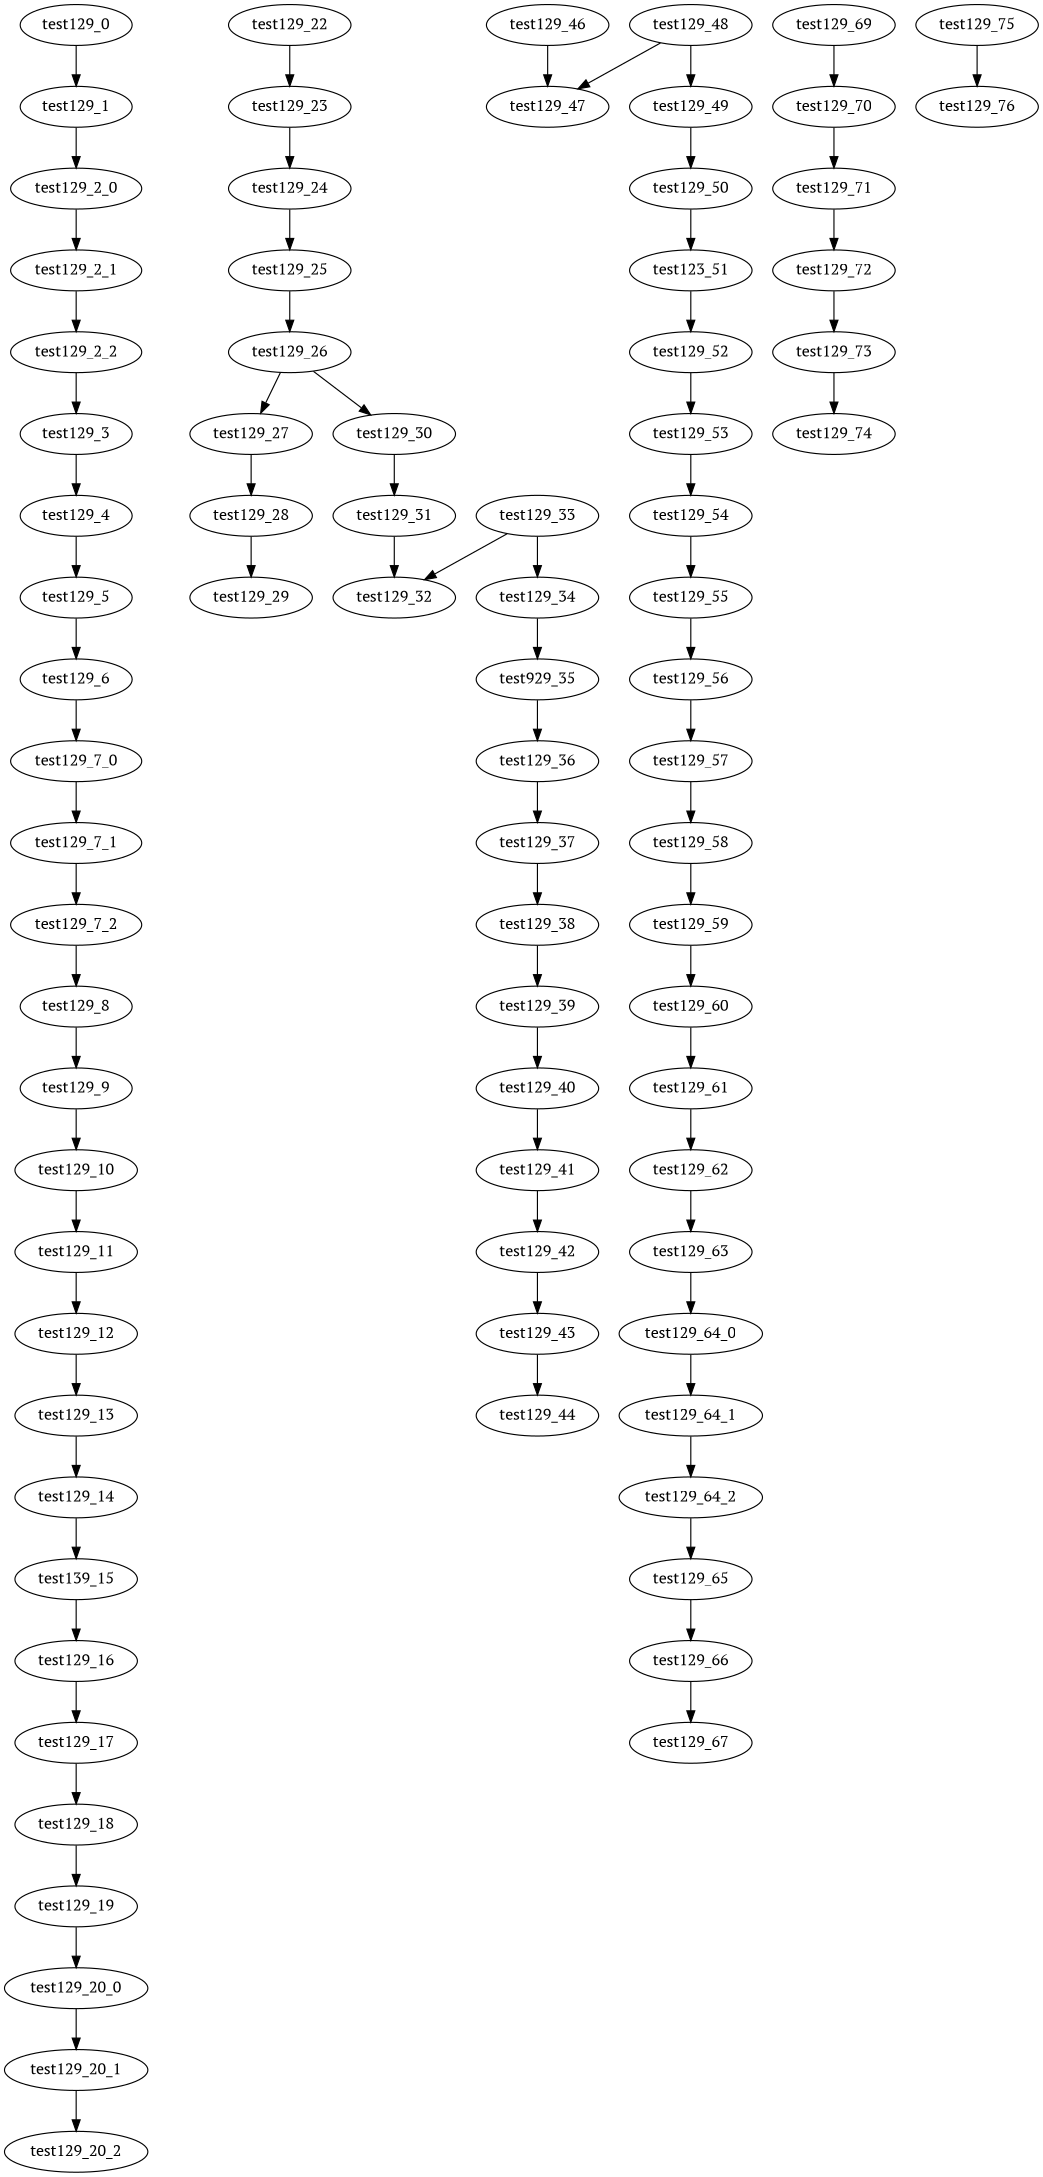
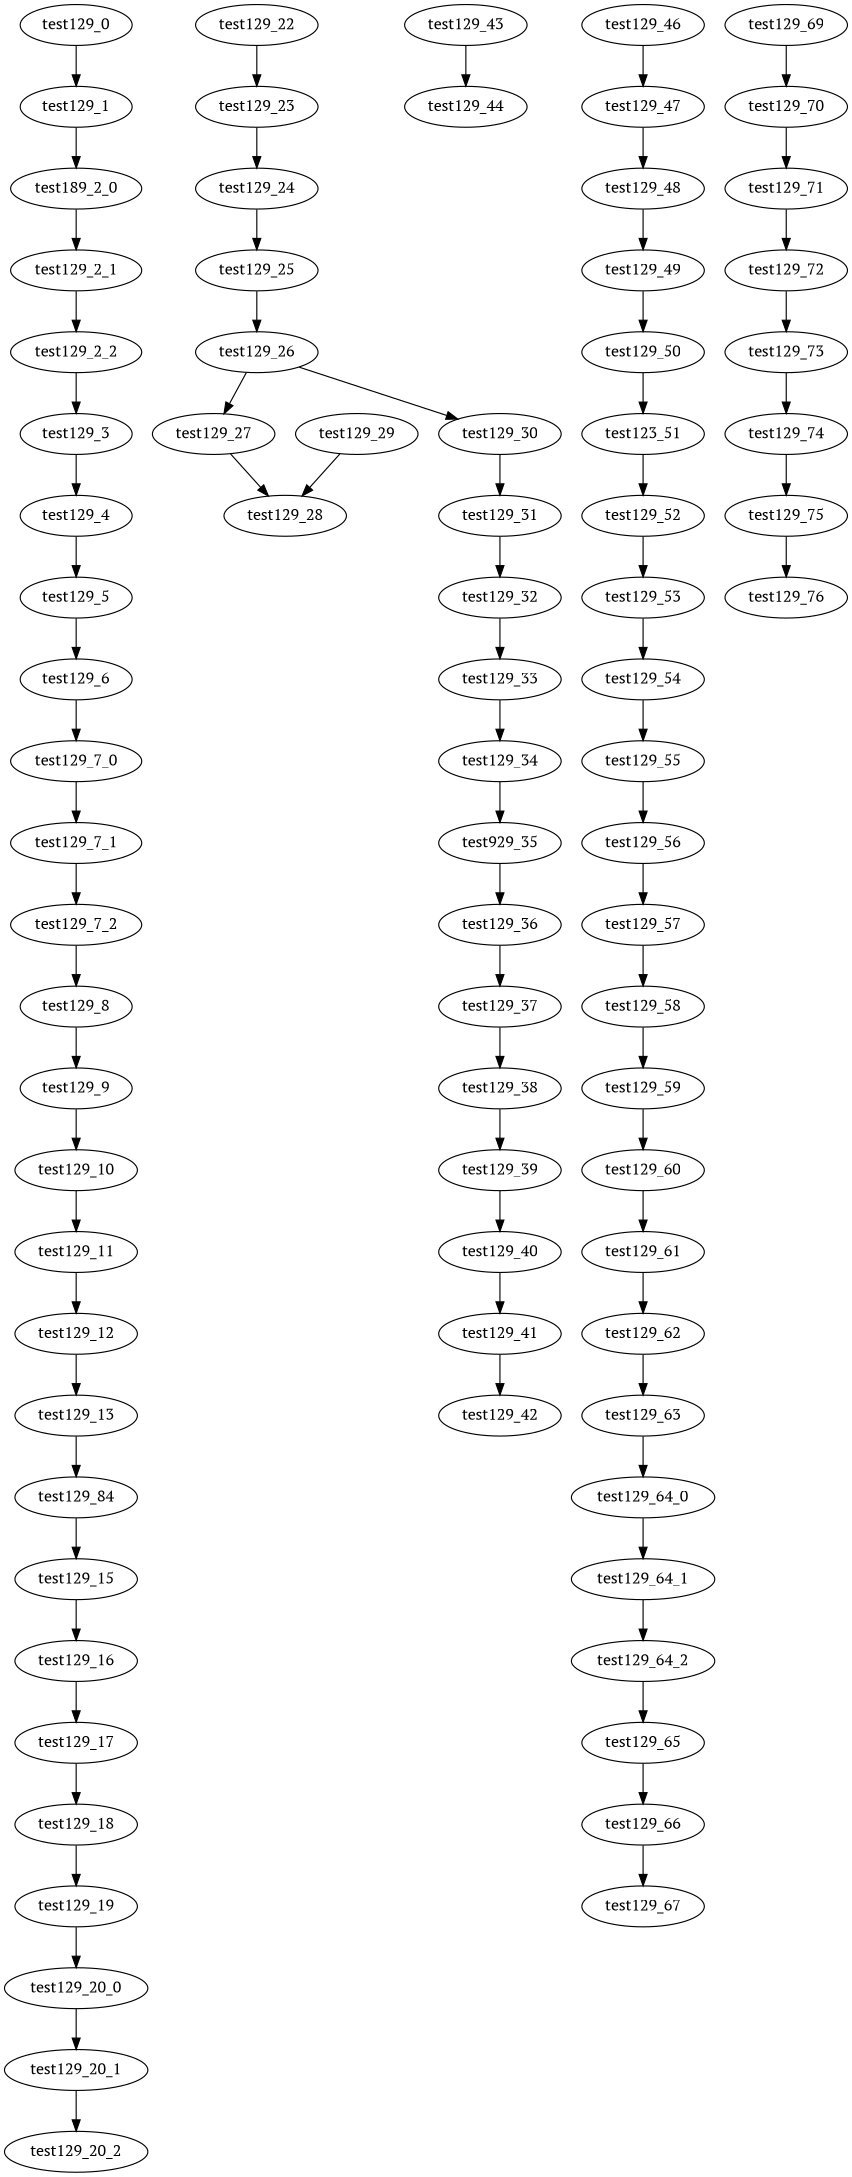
edge "test129_48" -> "test129_47": reversed
node "test129_2_0": label "test129_2_0" -> "test189_2_0"
edge "test129_74" -> "test129_75": added
edge "test129_28" -> "test129_29": reversed
edge "test129_33" -> "test129_32": reversed
edge "test129_42" -> "test129_43": removed
node "test129_14": label "test129_14" -> "test129_84"
node "test139_15": label "test139_15" -> "test129_15"
